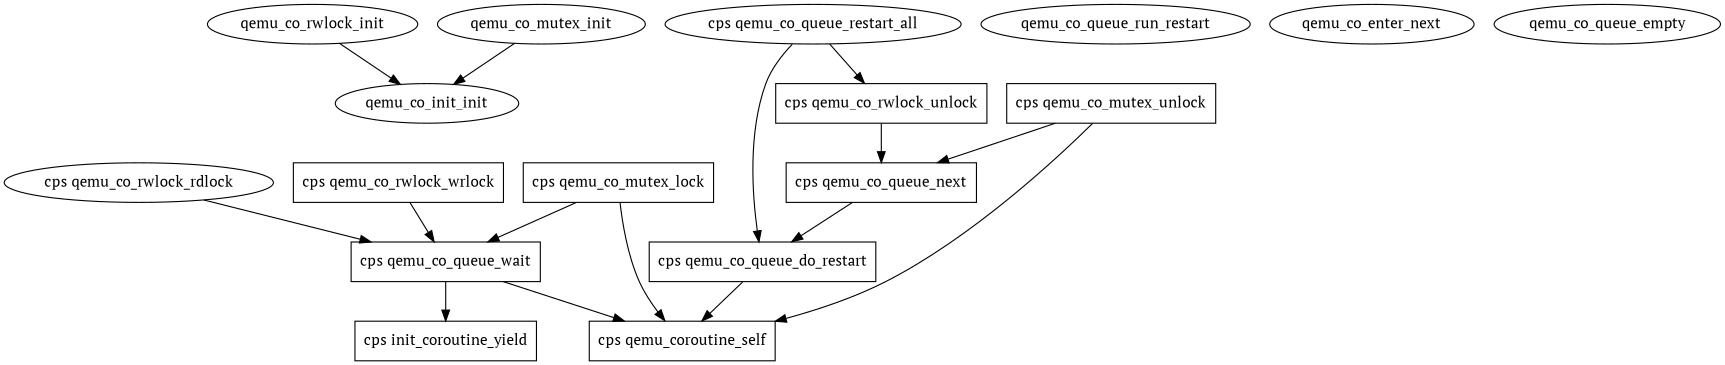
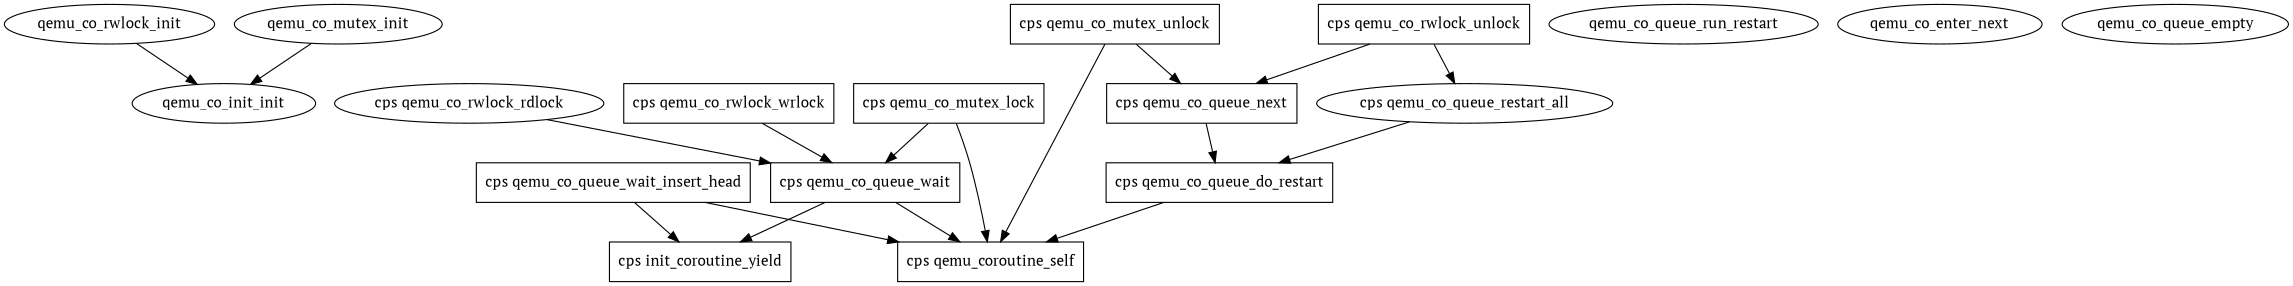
edge "cps qemu_co_queue_restart_all" -> "cps qemu_co_rwlock_unlock": reversed
node "cps qemu_co_queue_wait_insert_head": added
